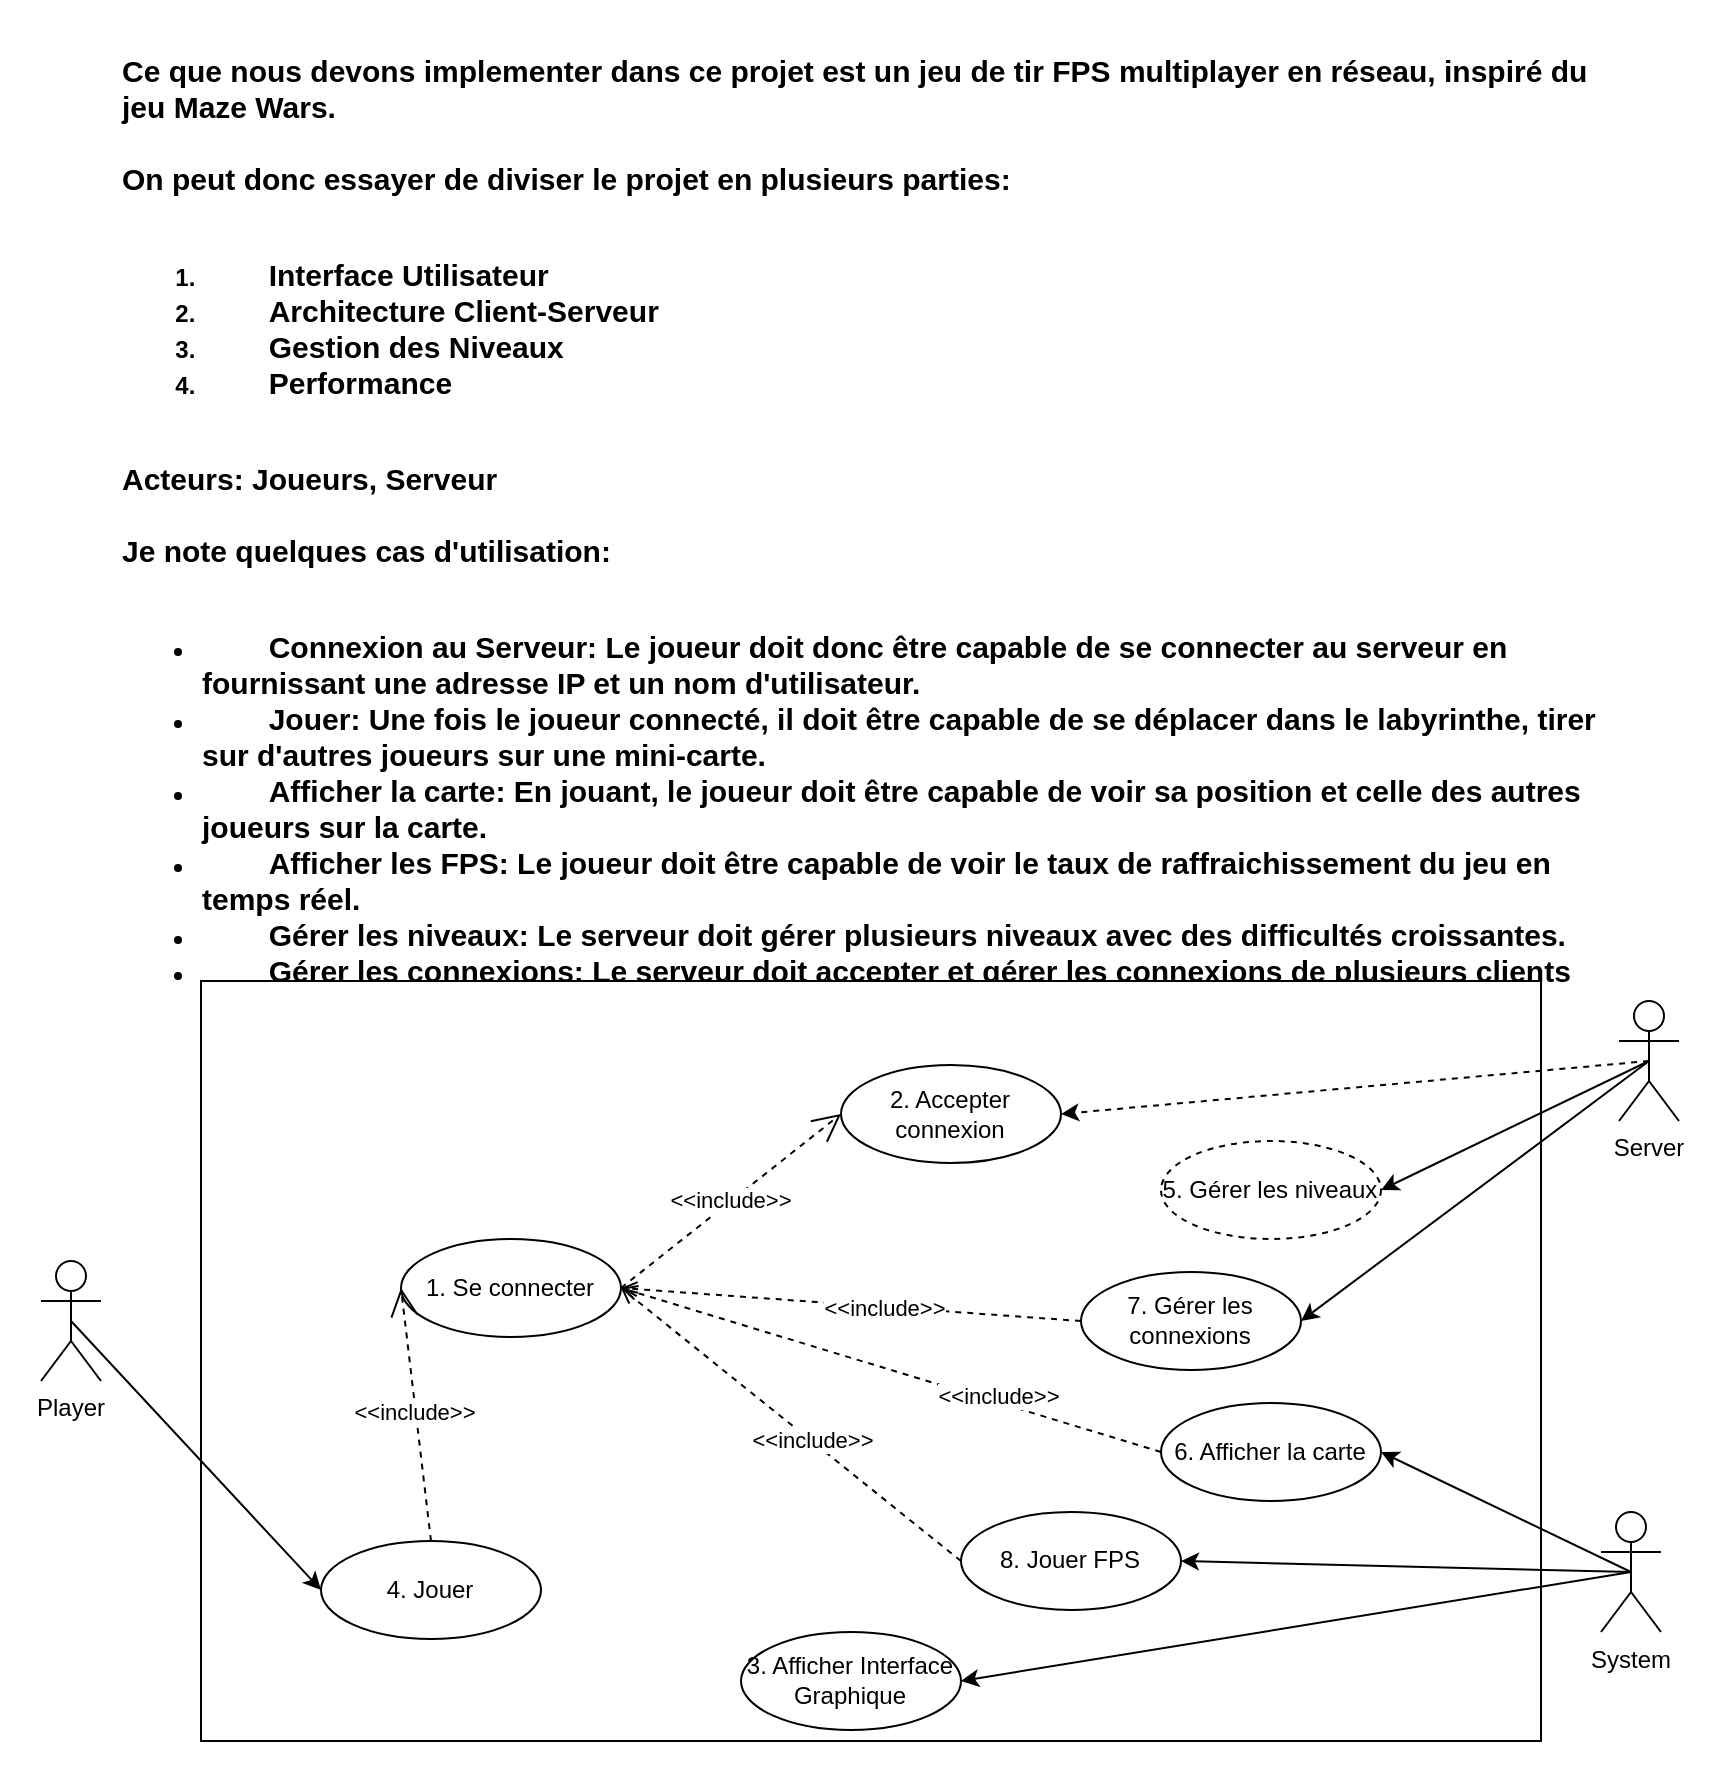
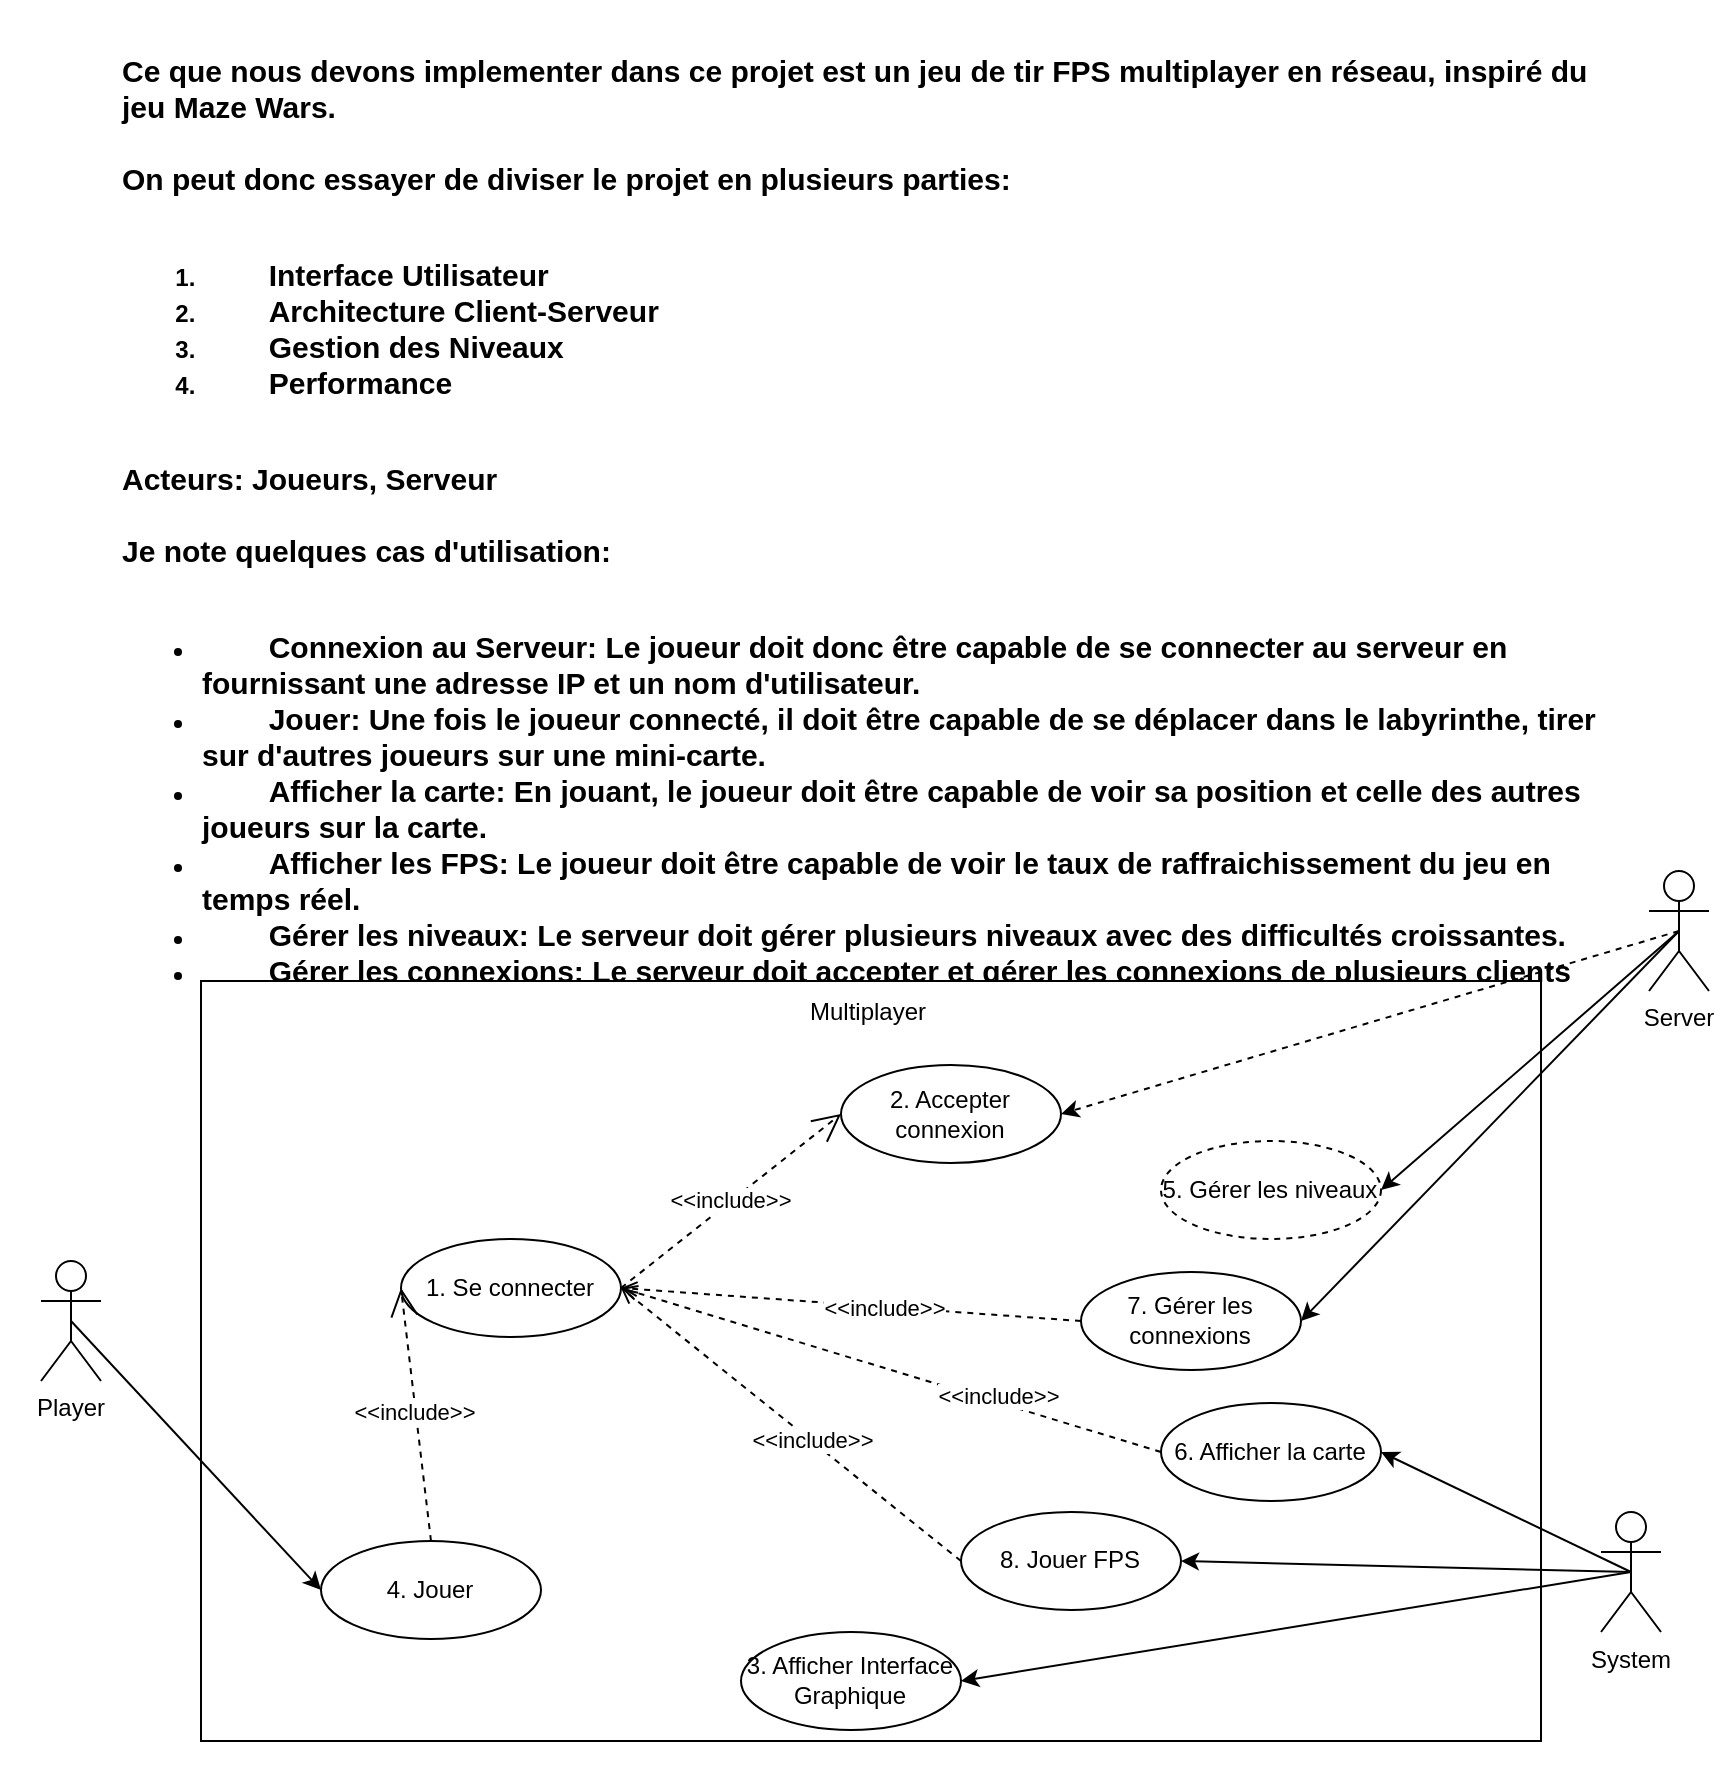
node "Multiplayer": added
node "Server": moved (1649, 1061) -> (1679, 931)
